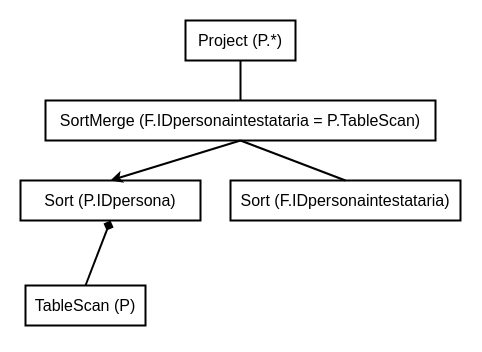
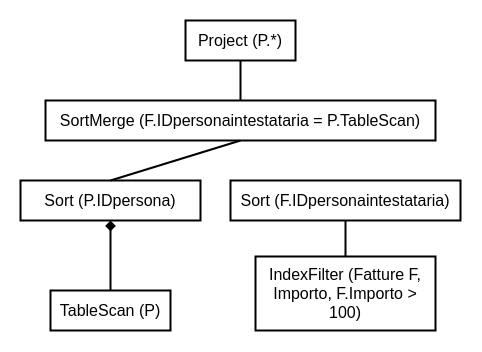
edge "SortMerge (F.IDpersonaintestataria = P.TableScan)" -- "Sort (F.IDpersonaintestataria)": removed
edge "SortMerge (F.IDpersonaintestataria = P.TableScan)" -> "Sort (P.IDpersona)": arrowhead classic -> none
edge "Sort (F.IDpersonaintestataria)" -- "IndexFilter (Fatture F, Importo, F.Importo > 100)": added
node "IndexFilter (Fatture F, Importo, F.Importo > 100)": added
node "TableScan (P)": moved (86, 306) -> (111, 311)
